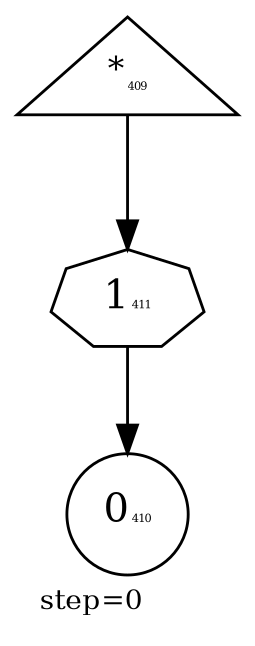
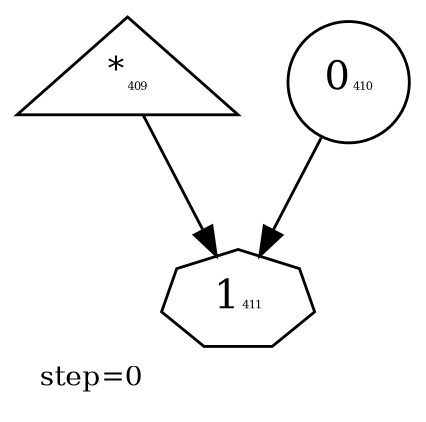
edge "1" -> "0": reversed
